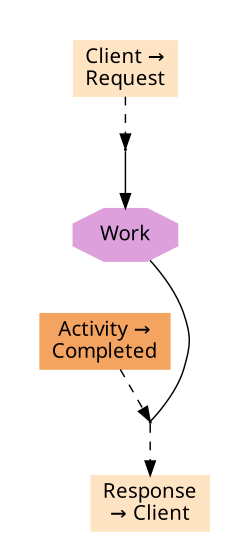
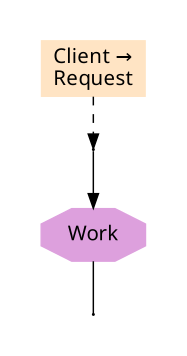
node "Activity → Completed": removed
node "Response → Client": removed
